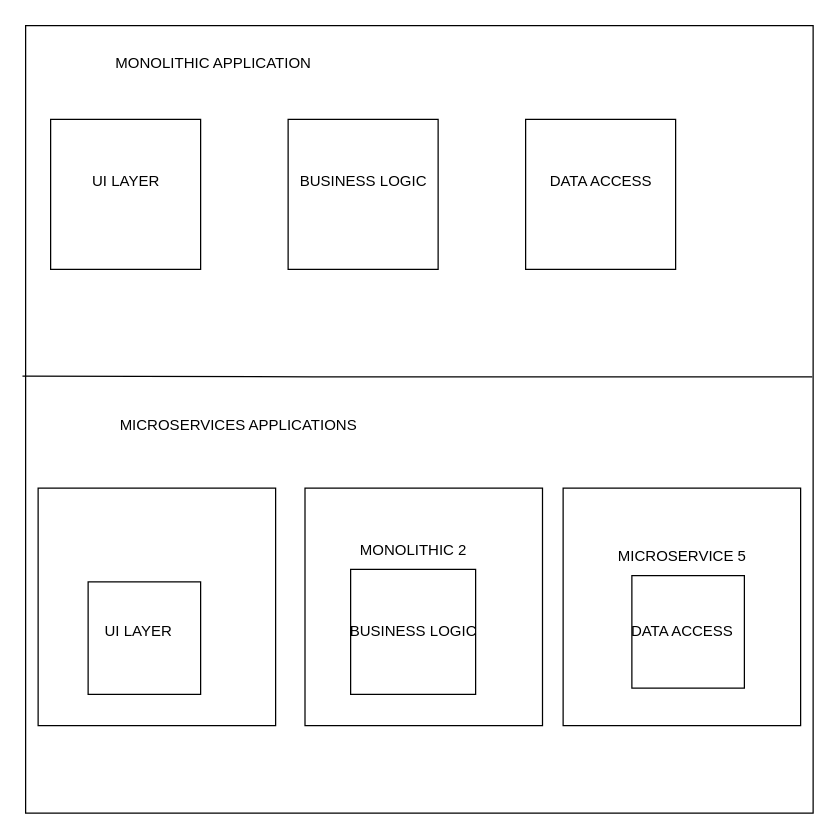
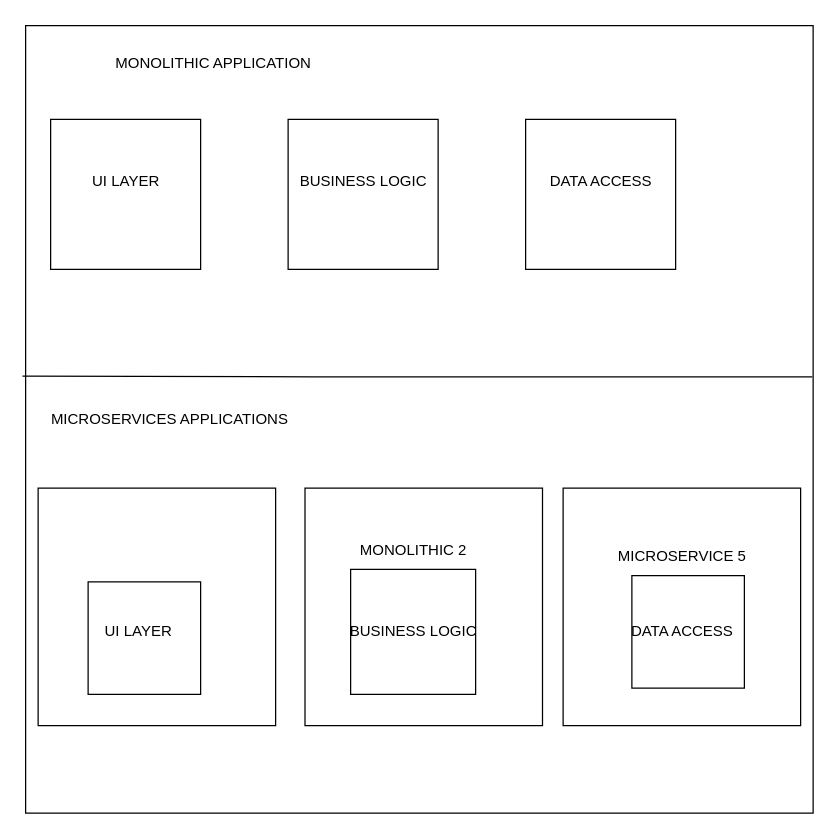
node "MICROSERVICES APPLICATIONS": moved (238, 426) -> (169, 419)
